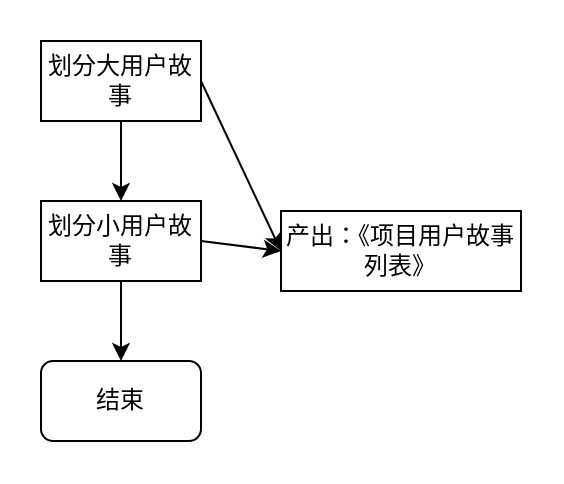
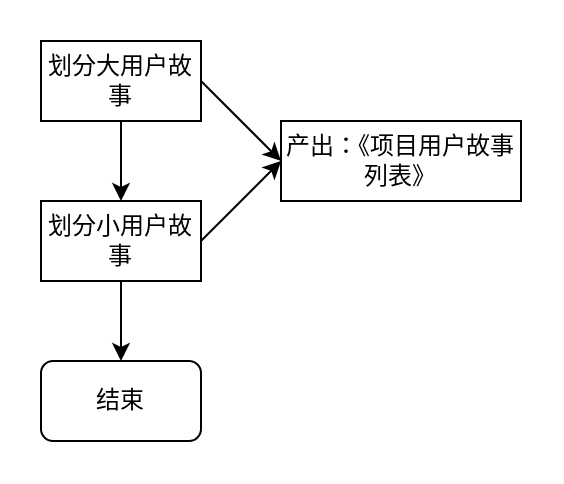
node "产出：《项目用户故事列表》": moved (401, 251) -> (401, 161)
